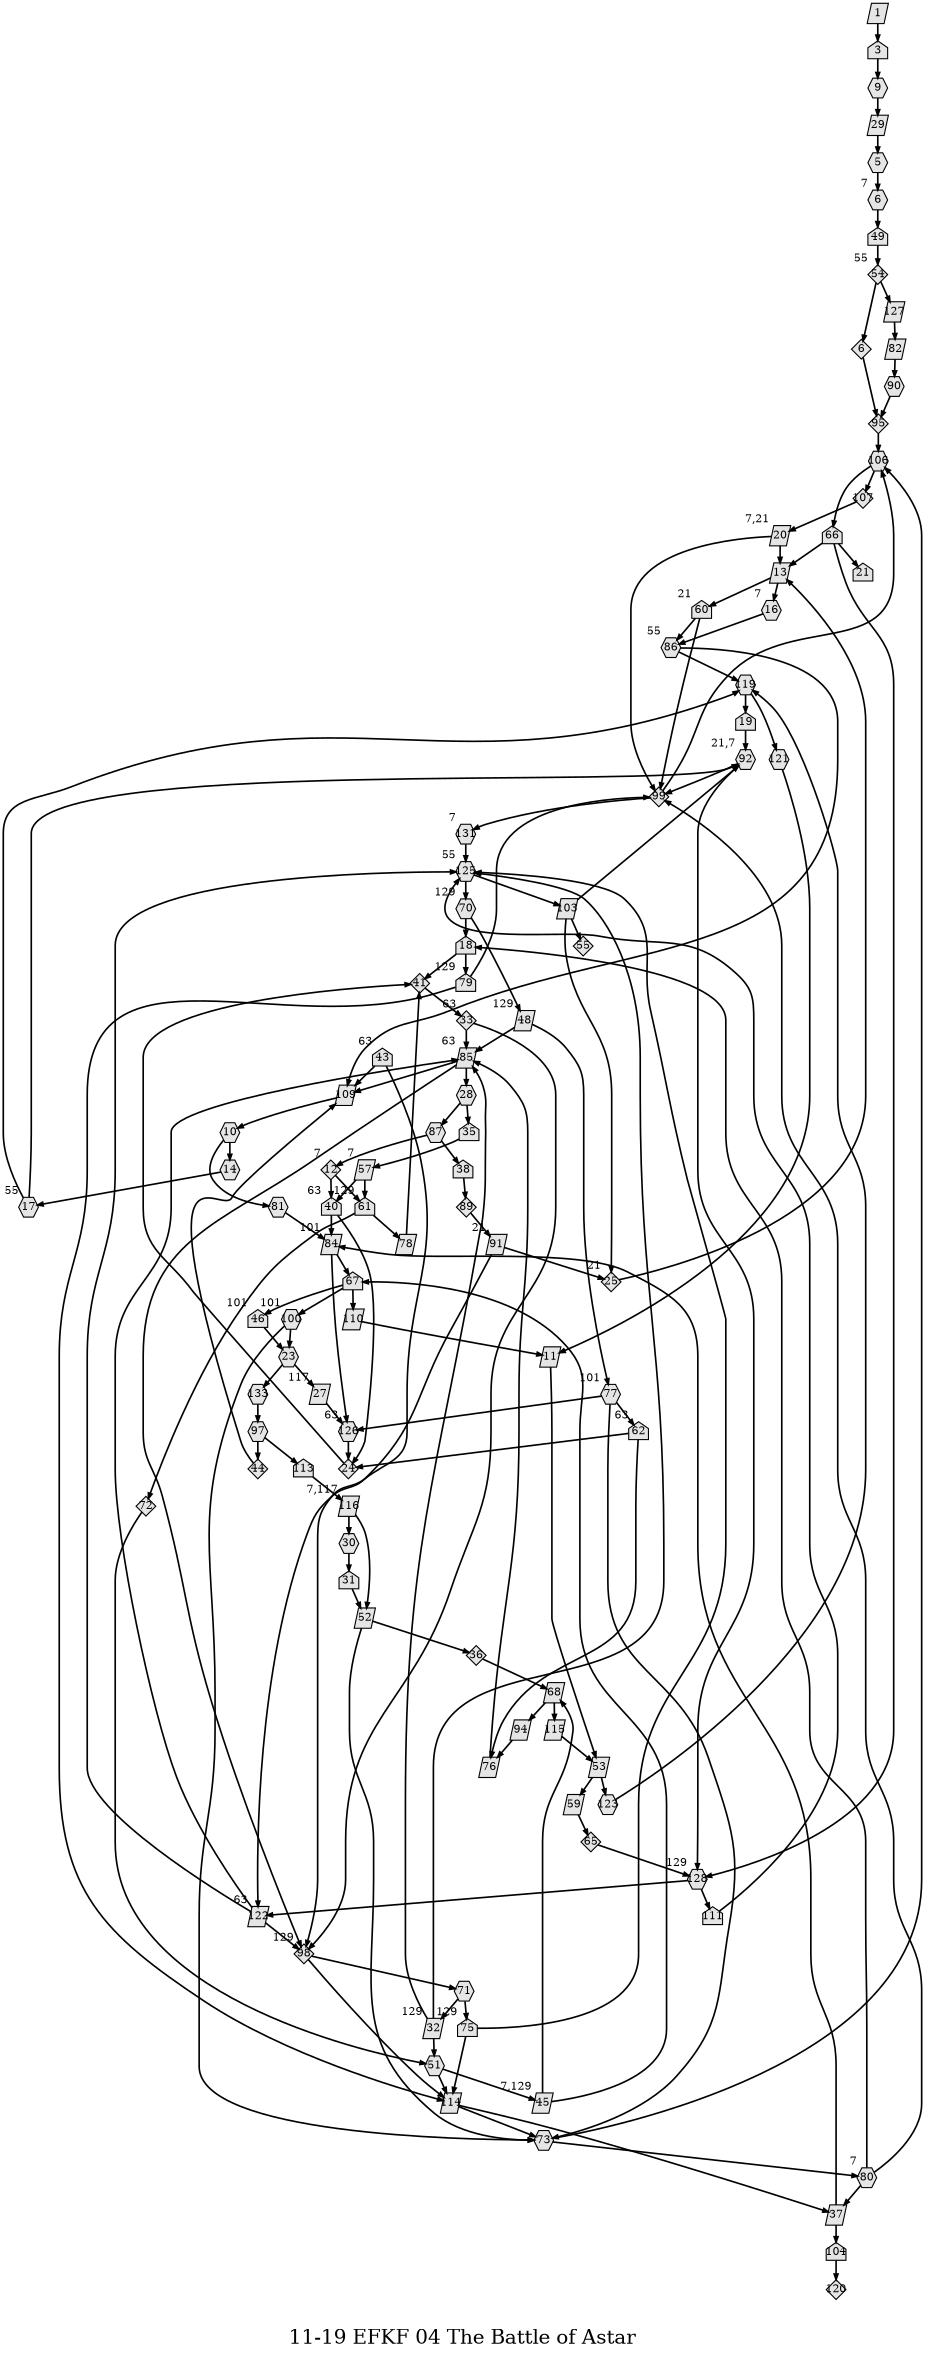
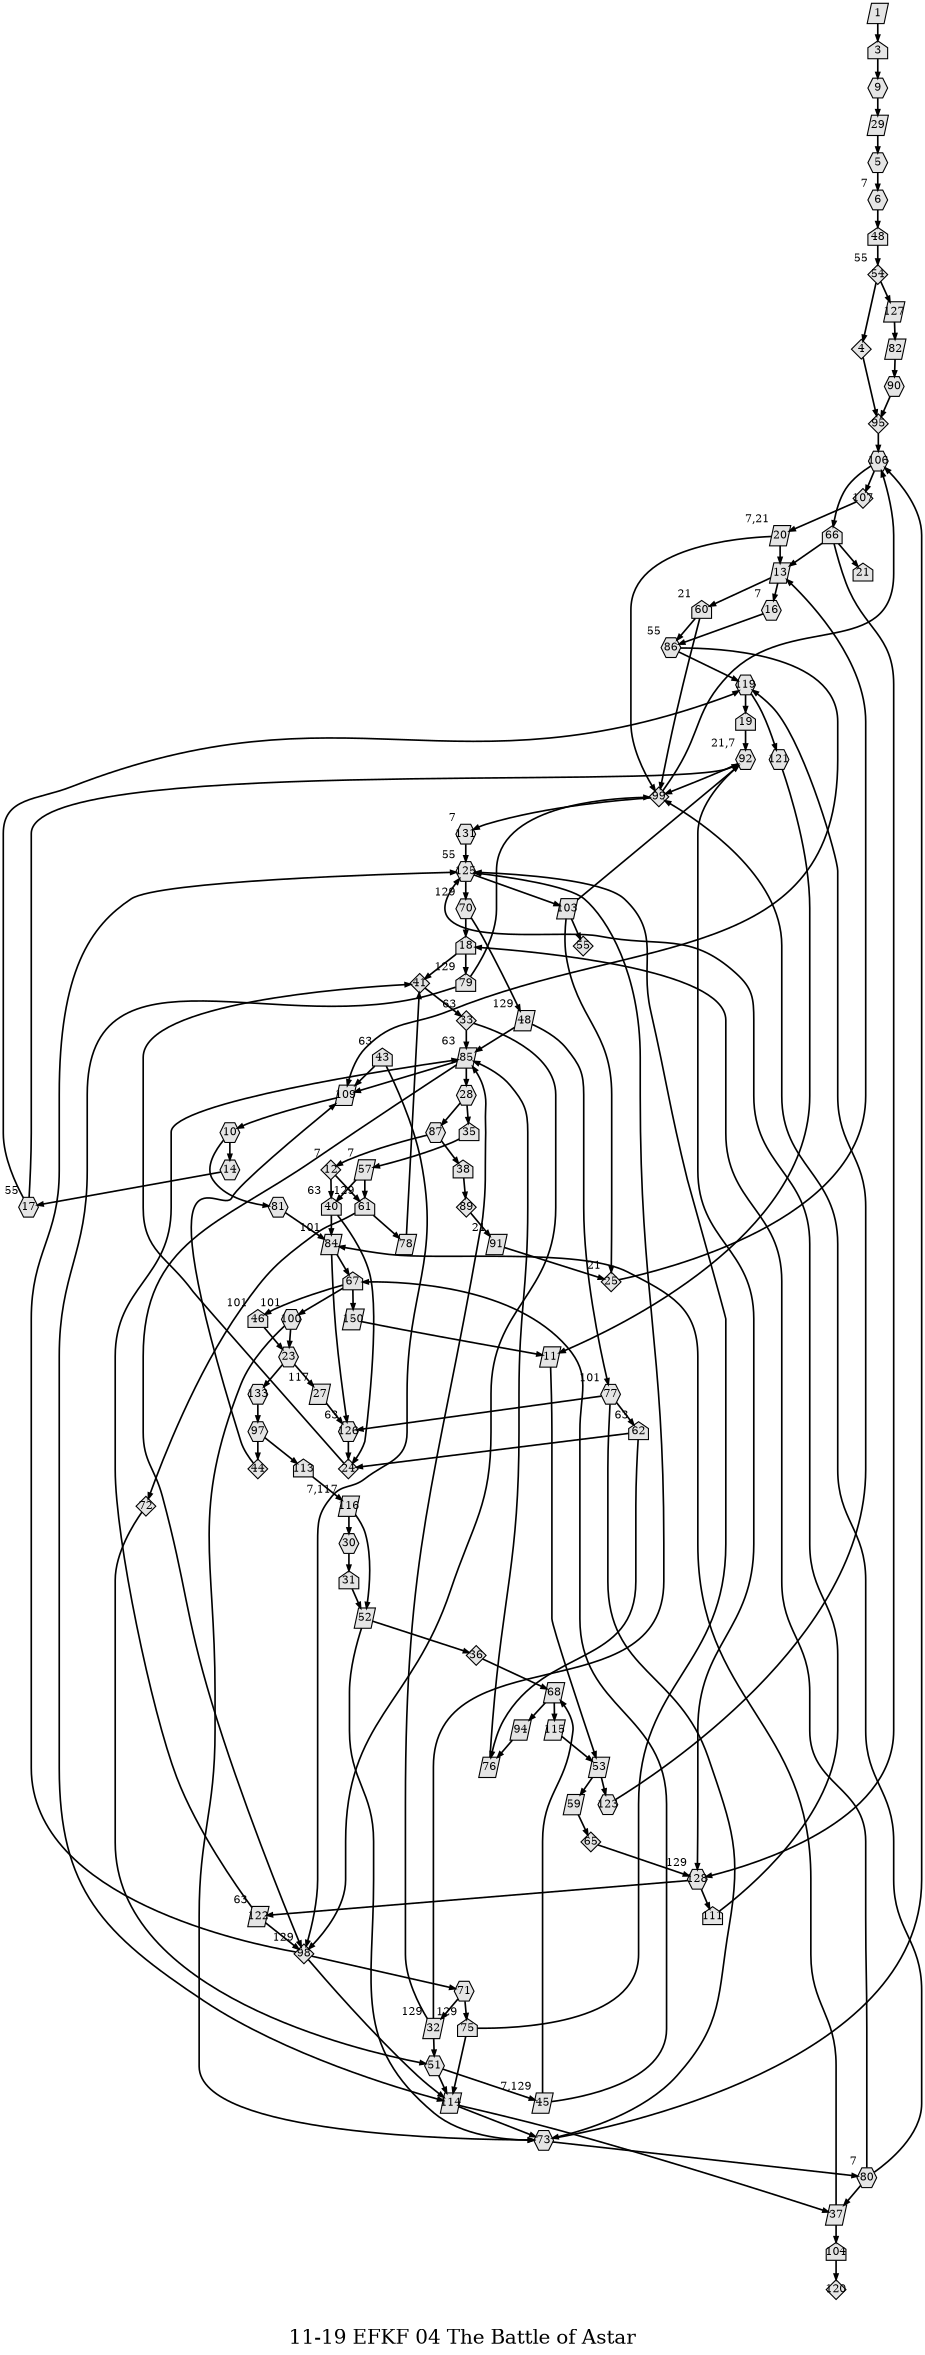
node "49": label "49" -> "48"
node "6": label "6" -> "4"
edge "122 63" -> "125 55": now "98 129" -> "125 55"
node "110": label "110" -> "150"
edge "91 21" -> "122 63": removed
